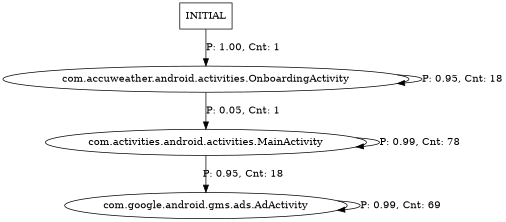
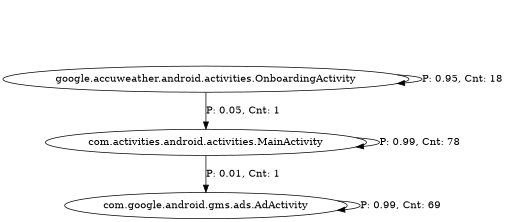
node "INITIAL": removed
node "com.accuweather.android.activities.OnboardingActivity": label "com.accuweather.android.activities.OnboardingActivity" -> "google.accuweather.android.activities.OnboardingActivity"
edge "com.activities.android.activities.MainActivity" -> "com.google.android.gms.ads.AdActivity": label "P: 0.95, Cnt: 18" -> "P: 0.01, Cnt: 1"
